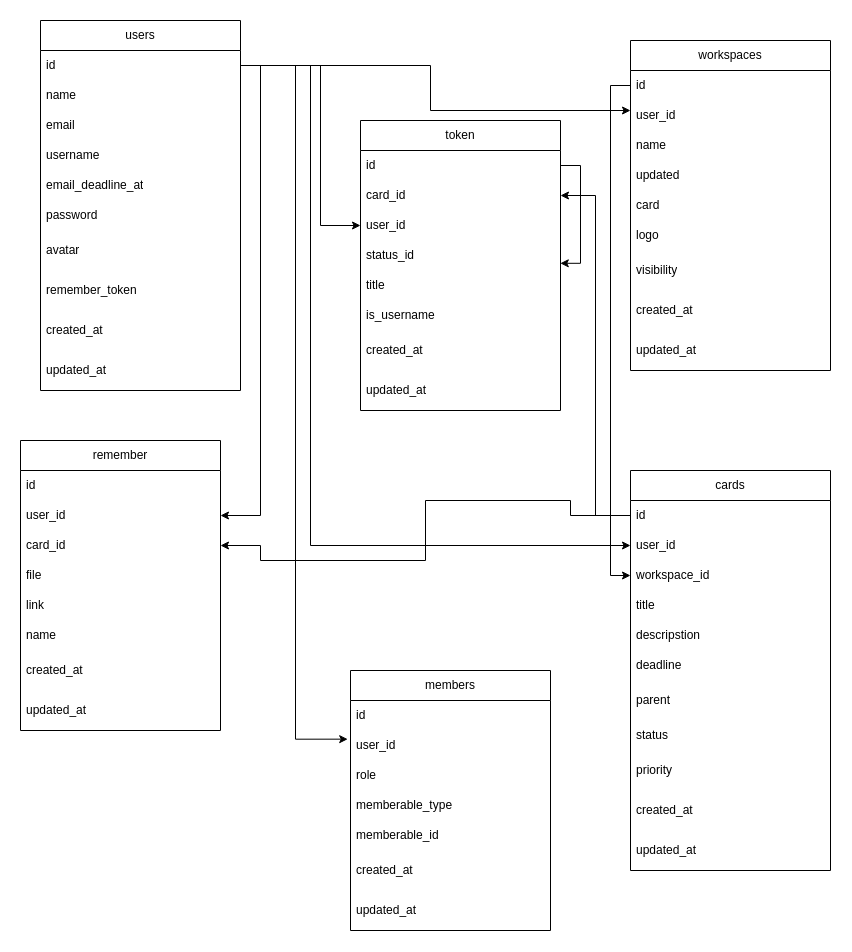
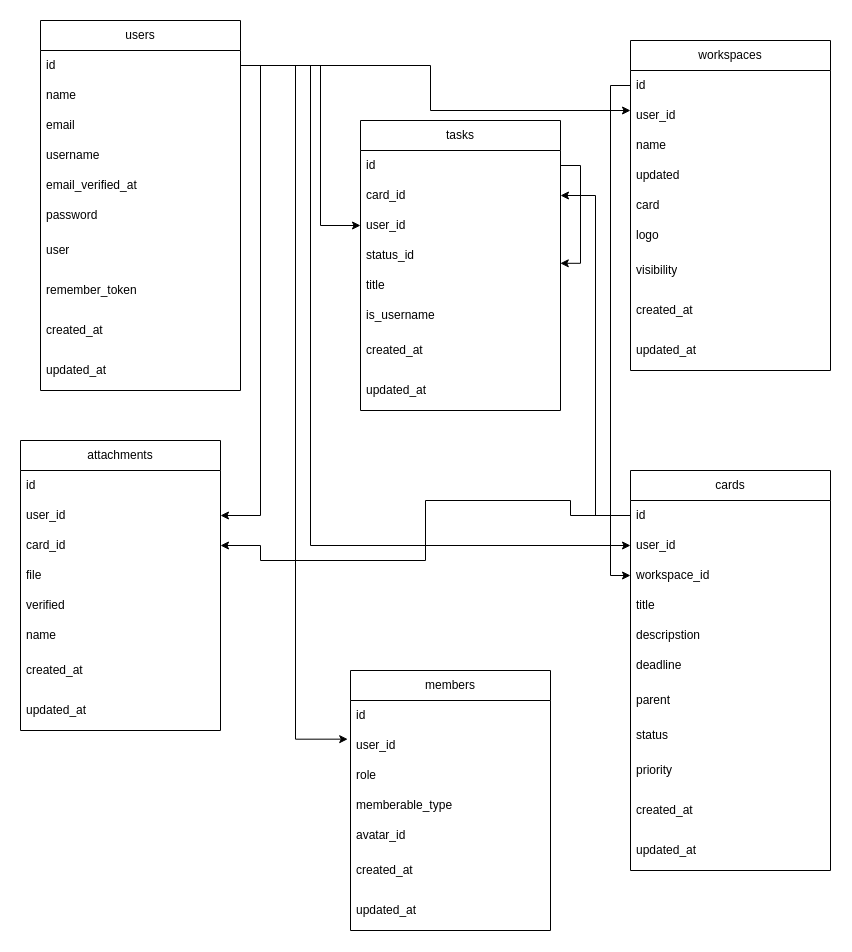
node "token": label "token" -> "tasks"
node "email_deadline_at": label "email_deadline_at" -> "email_verified_at"
node "avatar": label "avatar" -> "user"
node "remember": label "remember" -> "attachments"
node "link": label "link" -> "verified"
node "memberable_id": label "memberable_id" -> "avatar_id"
